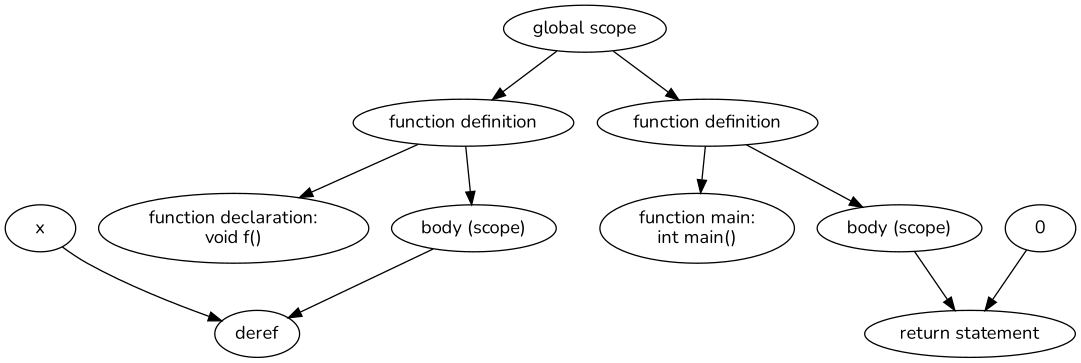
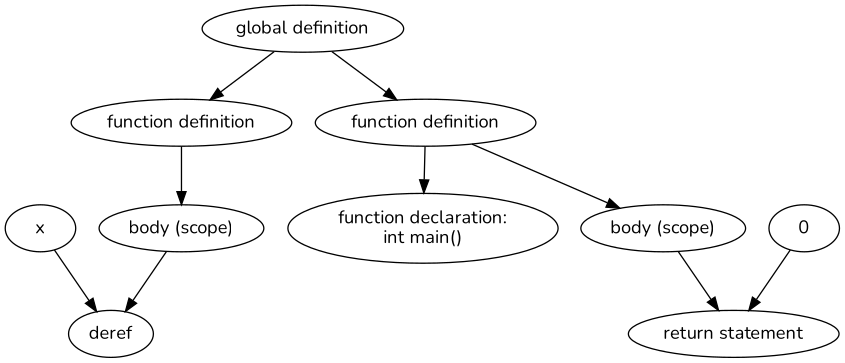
node "global scope": label "global scope" -> "global definition"
node "function declaration: void f()": removed
node "function main: int main()": label "function main: int main()" -> "function declaration: int main()"
